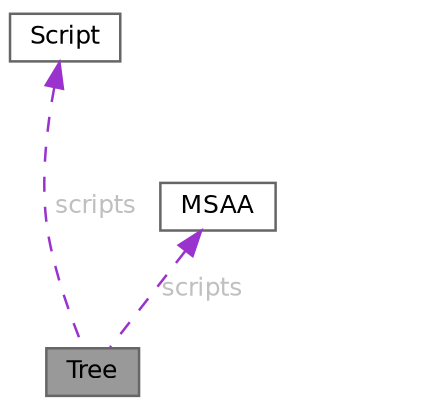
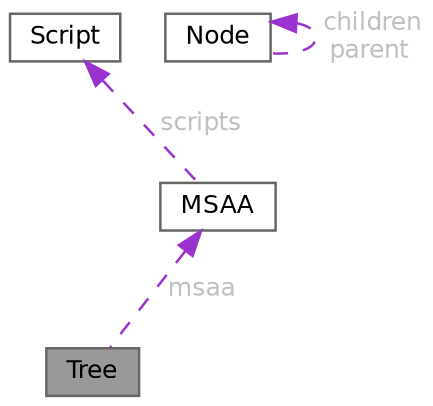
node "Node": added
edge "Tree" -> "Script": now "MSAA" -> "Script"
edge "Tree" -> "MSAA": label " scripts" -> " msaa"
